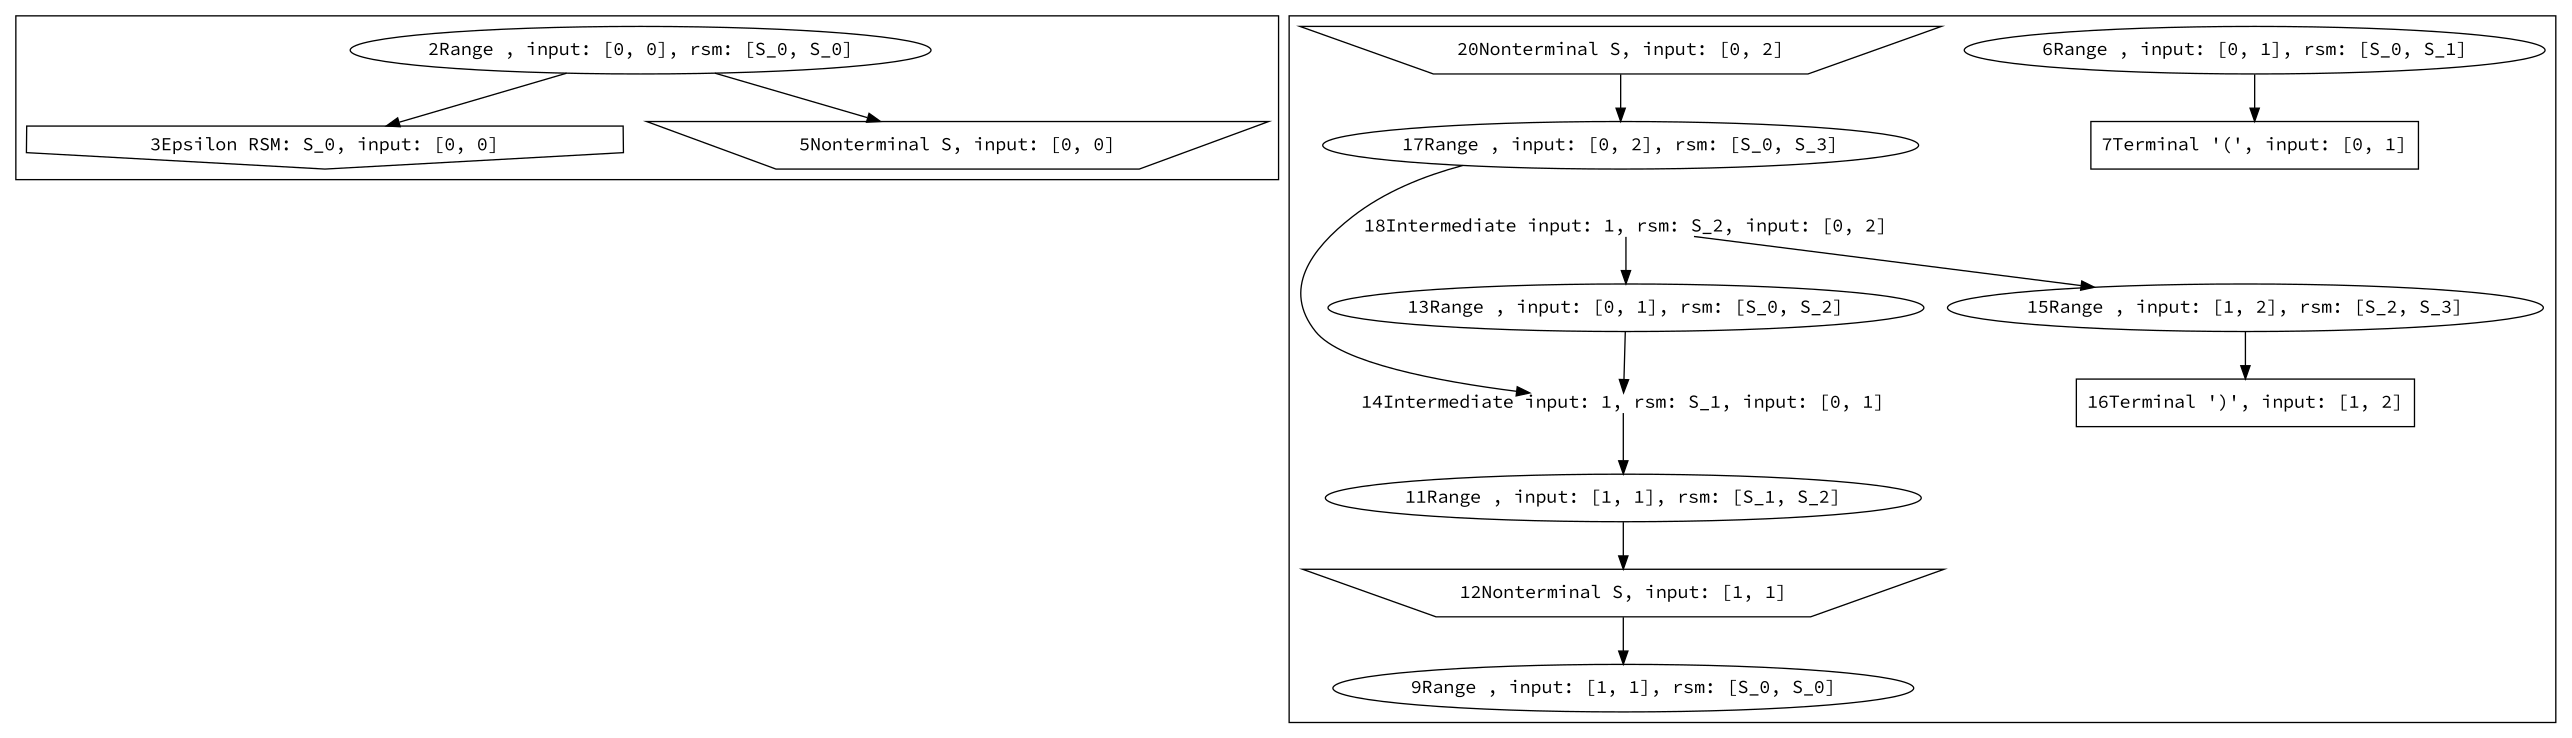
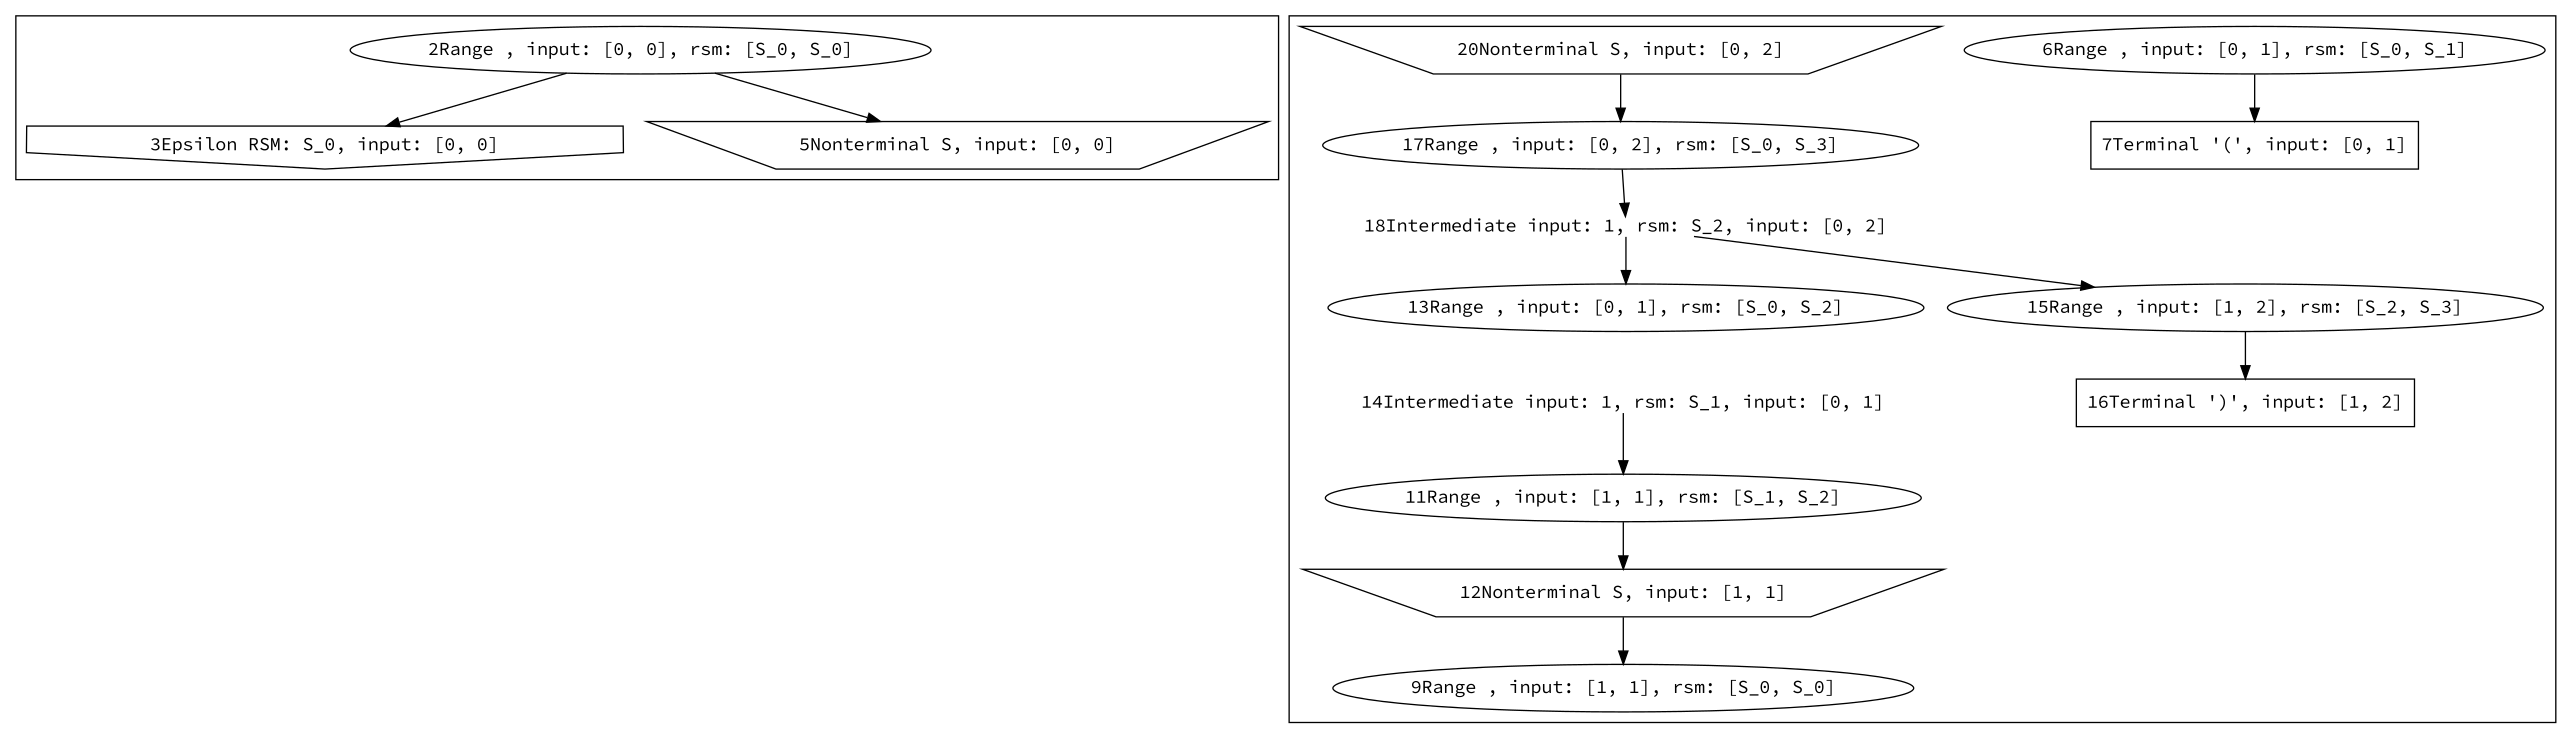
edge "17Range , input: [0, 2], rsm: [S_0, S_3]" -> "14Intermediate input: 1, rsm: S_1, input: [0, 1]": now "17Range , input: [0, 2], rsm: [S_0, S_3]" -> "18Intermediate input: 1, rsm: S_2, input: [0, 2]"
edge "13Range , input: [0, 1], rsm: [S_0, S_2]" -> "14Intermediate input: 1, rsm: S_1, input: [0, 1]": removed
